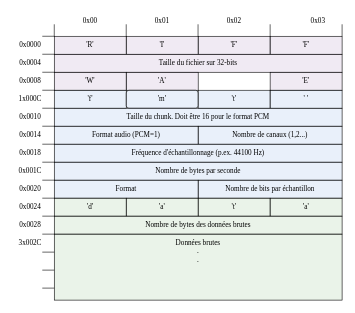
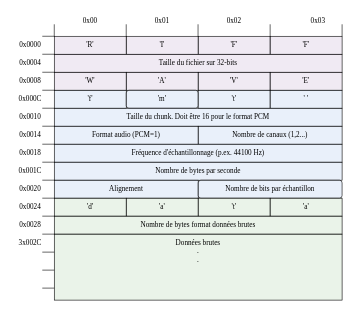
node "'V'": added
node "1x000C": label "1x000C" -> "0x000C"
node "Format": label "Format" -> "Alignement"
node "Nombre de bits par échantillon": shape rectangle -> rounded rectangle
node "Nombre de bytes des données brutes": label "Nombre de bytes des données brutes" -> "Nombre de bytes format données brutes"
